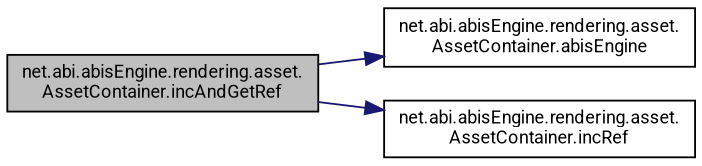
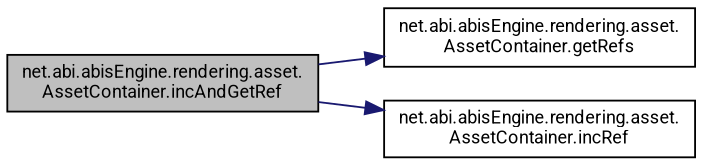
node "net.abi.abisEngine.rendering.asset. AssetContainer.abisEngine": label "net.abi.abisEngine.rendering.asset. AssetContainer.abisEngine" -> "net.abi.abisEngine.rendering.asset. AssetContainer.getRefs"
